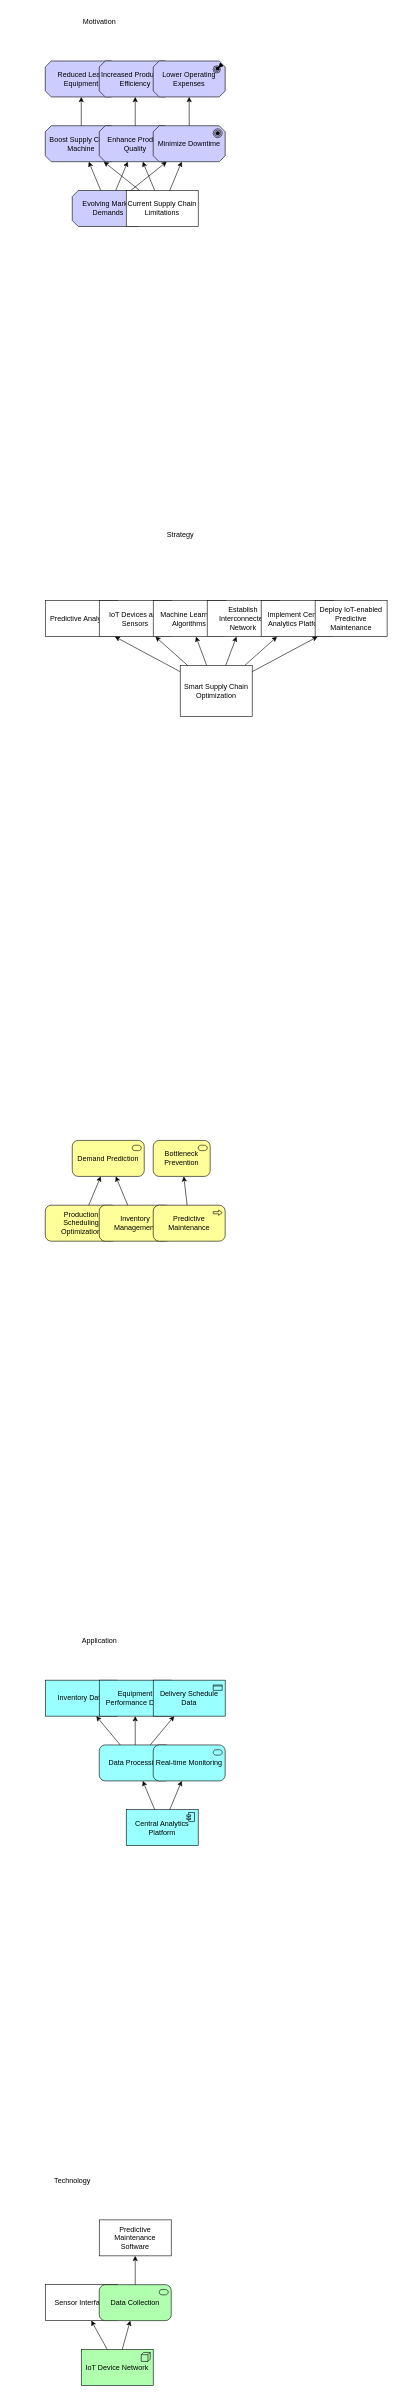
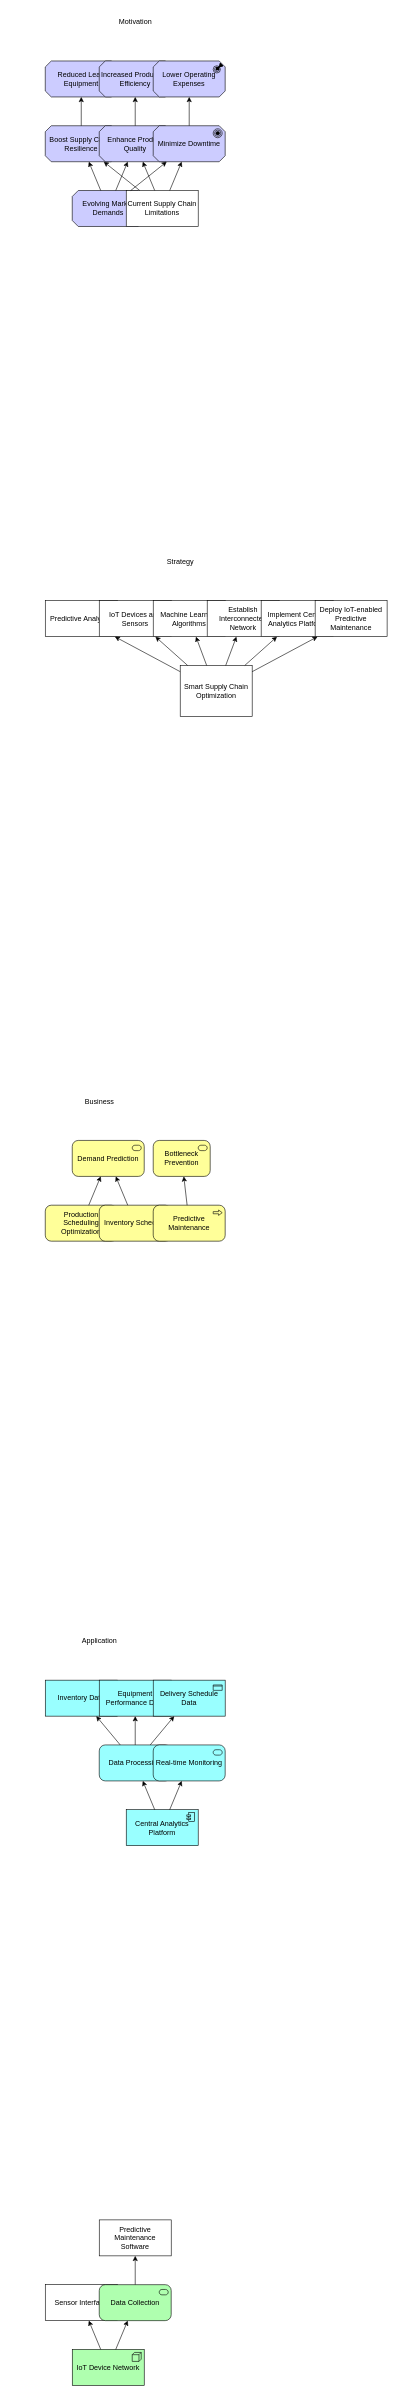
node "Motivation": moved (99, 21) -> (135, 21)
node "Boost Supply Chain Machine": label "Boost Supply Chain Machine" -> "Boost Supply Chain Resilience"
node "Strategy": moved (180, 534) -> (180, 561)
node "Business": added
node "Inventory Management": label "Inventory Management" -> "Inventory Schedule"
node "Technology": removed
node "IoT Device Network": moved (117, 2368) -> (108, 2368)
